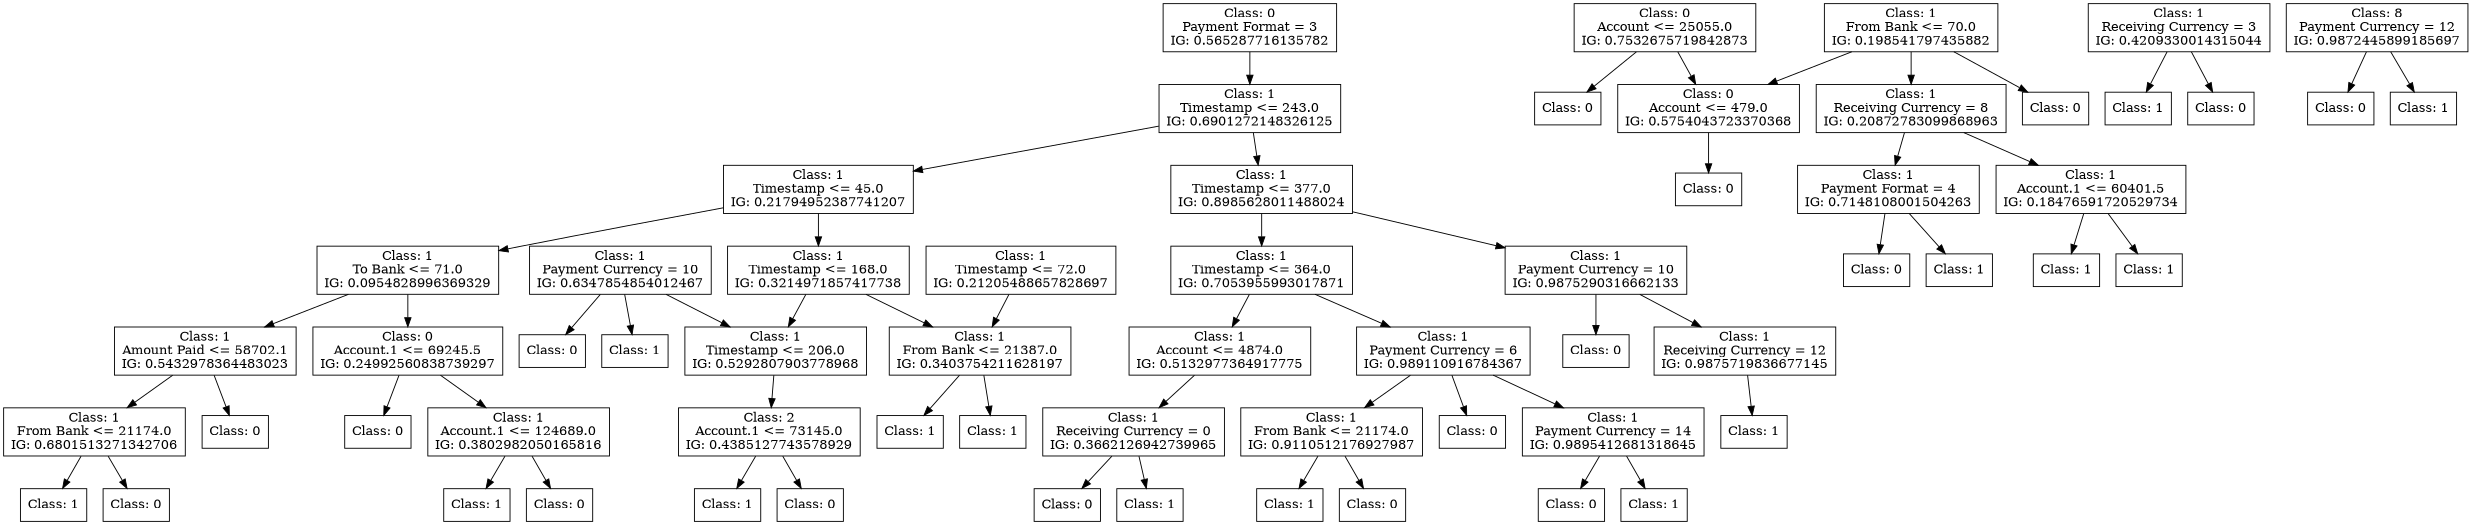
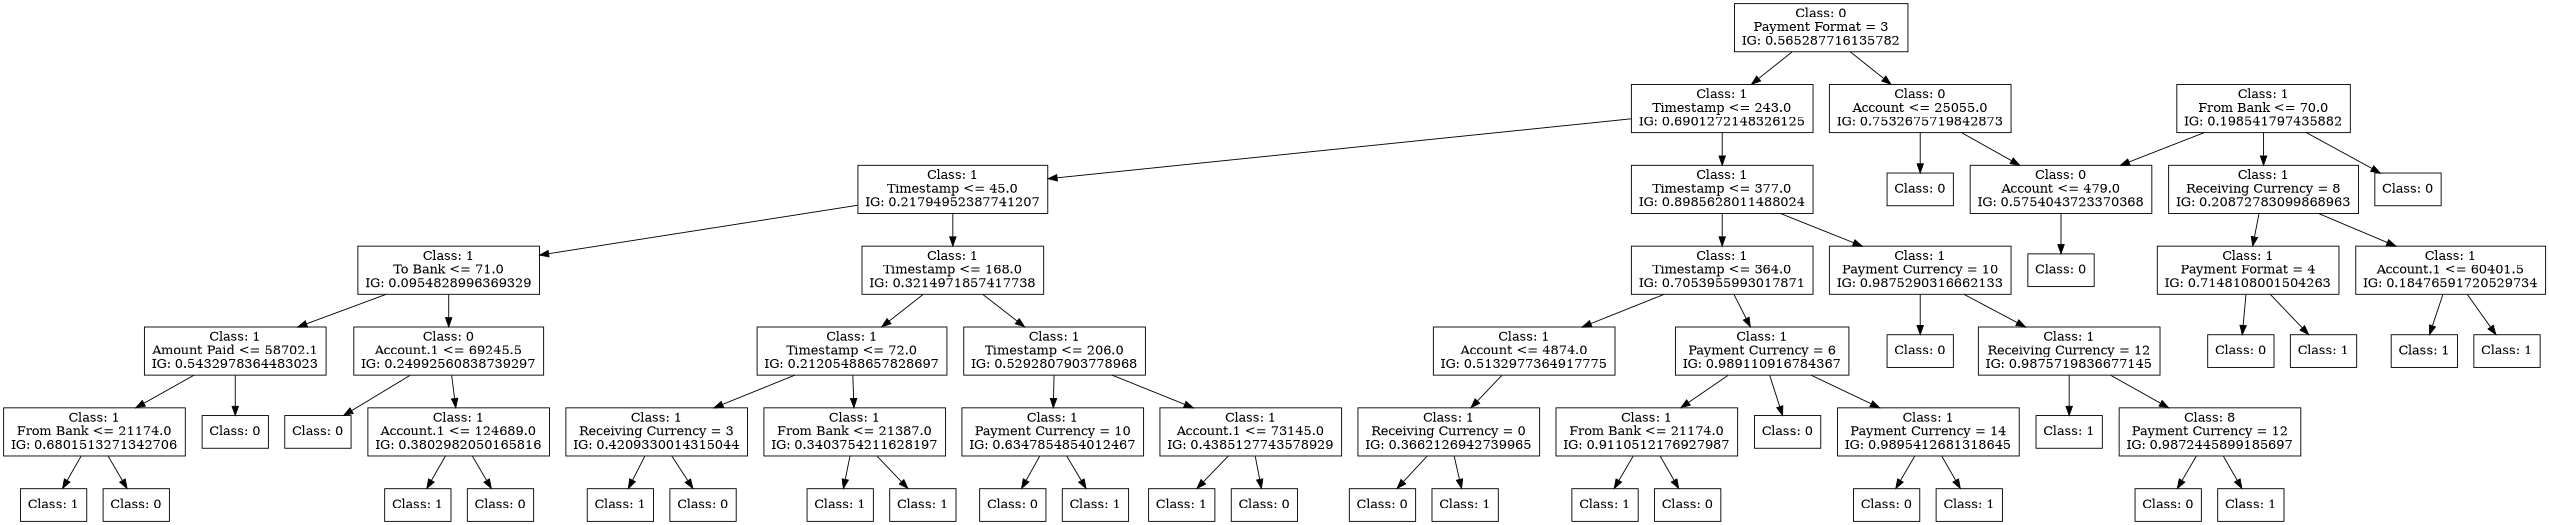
edge "Class: 0 Payment Format = 3 IG: 0.565287716135782" -> "Class: 0 Account <= 25055.0 IG: 0.7532675719842873": added
edge "Class: 1 Payment Currency = 10 IG: 0.6347854854012467" -> "Class: 1 Timestamp <= 206.0 IG: 0.5292807903778968": reversed
edge "Class: 1 Timestamp <= 168.0 IG: 0.3214971857417738" -> "Class: 1 From Bank <= 21387.0 IG: 0.3403754211628197": now "Class: 1 Timestamp <= 168.0 IG: 0.3214971857417738" -> "Class: 1 Timestamp <= 72.0 IG: 0.21205488657828697"
edge "Class: 1 Receiving Currency = 12 IG: 0.9875719836677145" -> "Class: 8 Payment Currency = 12 IG: 0.9872445899185697": added
edge "Class: 1 Timestamp <= 72.0 IG: 0.21205488657828697" -> "Class: 1 Receiving Currency = 3 IG: 0.4209330014315044": added
node "Class: 2 Account.1 <= 73145.0 IG: 0.4385127743578929": label "Class: 2 Account.1 <= 73145.0 IG: 0.4385127743578929" -> "Class: 1 Account.1 <= 73145.0 IG: 0.4385127743578929"
